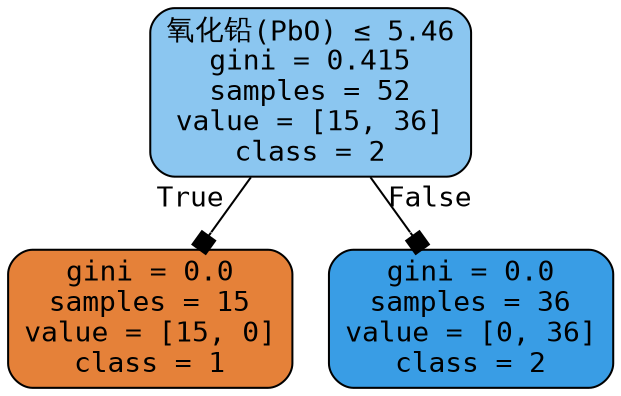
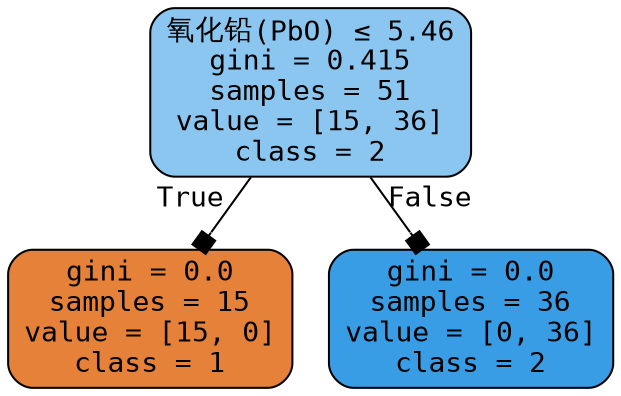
node "氧化铅(PbO) ≤ 5.46": text "samples = 52" -> "samples = 51"
